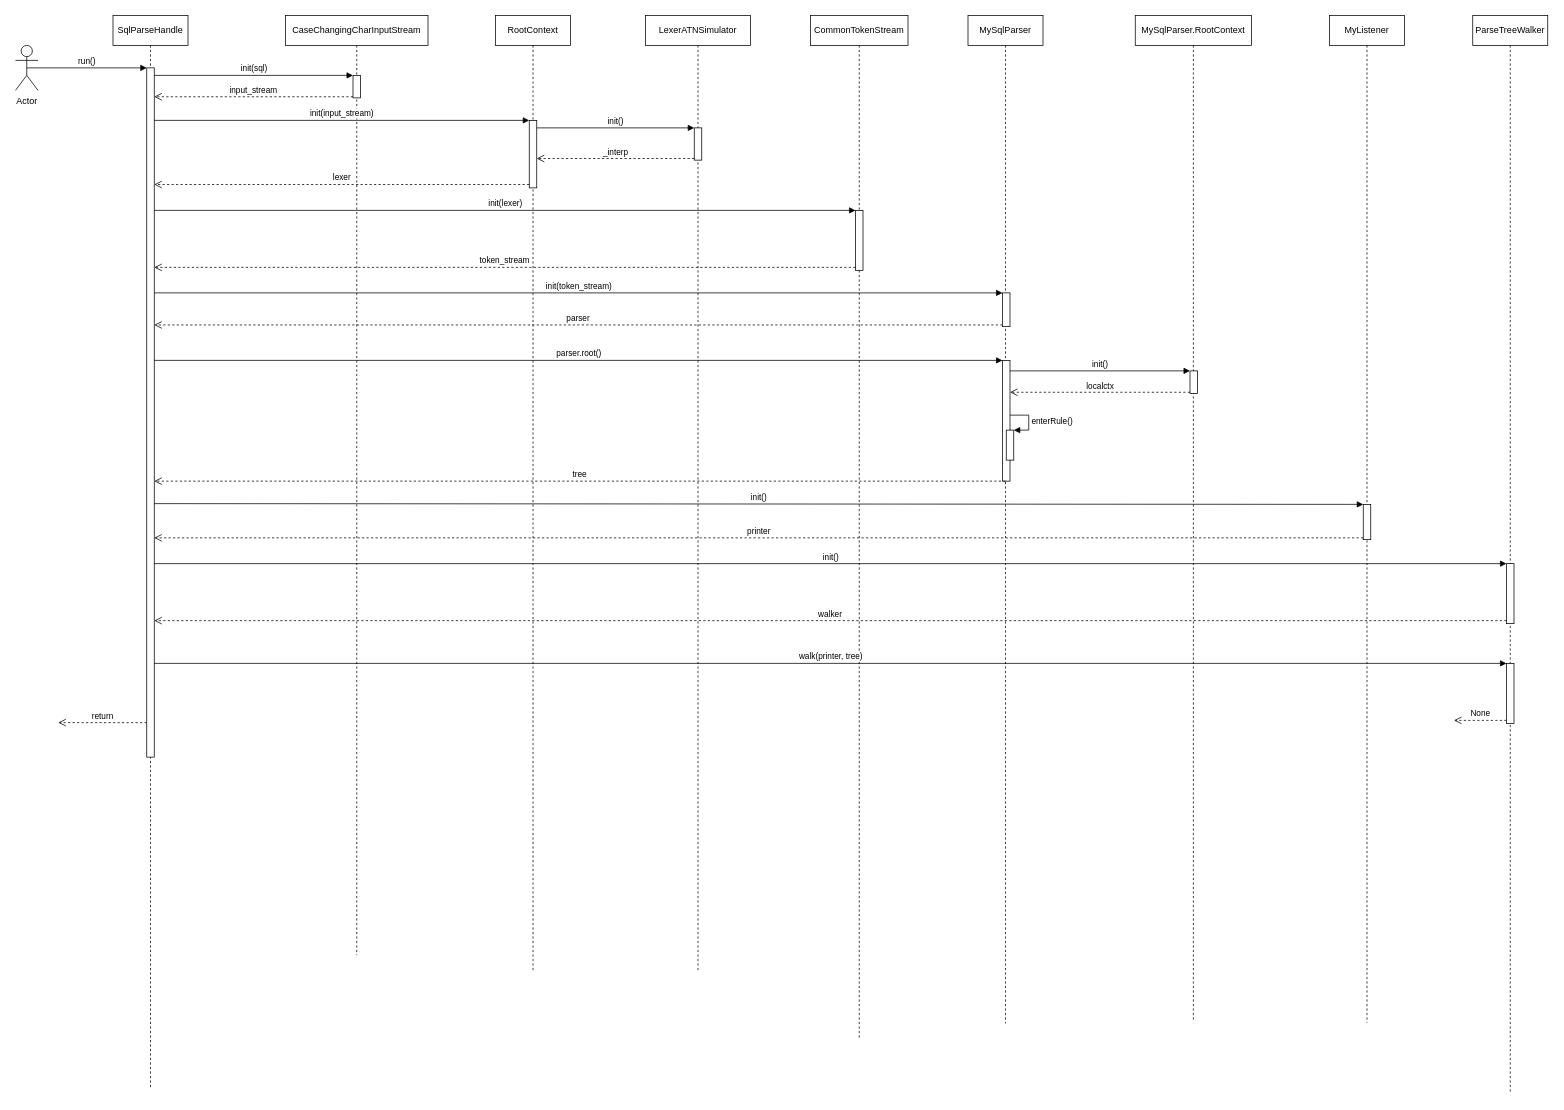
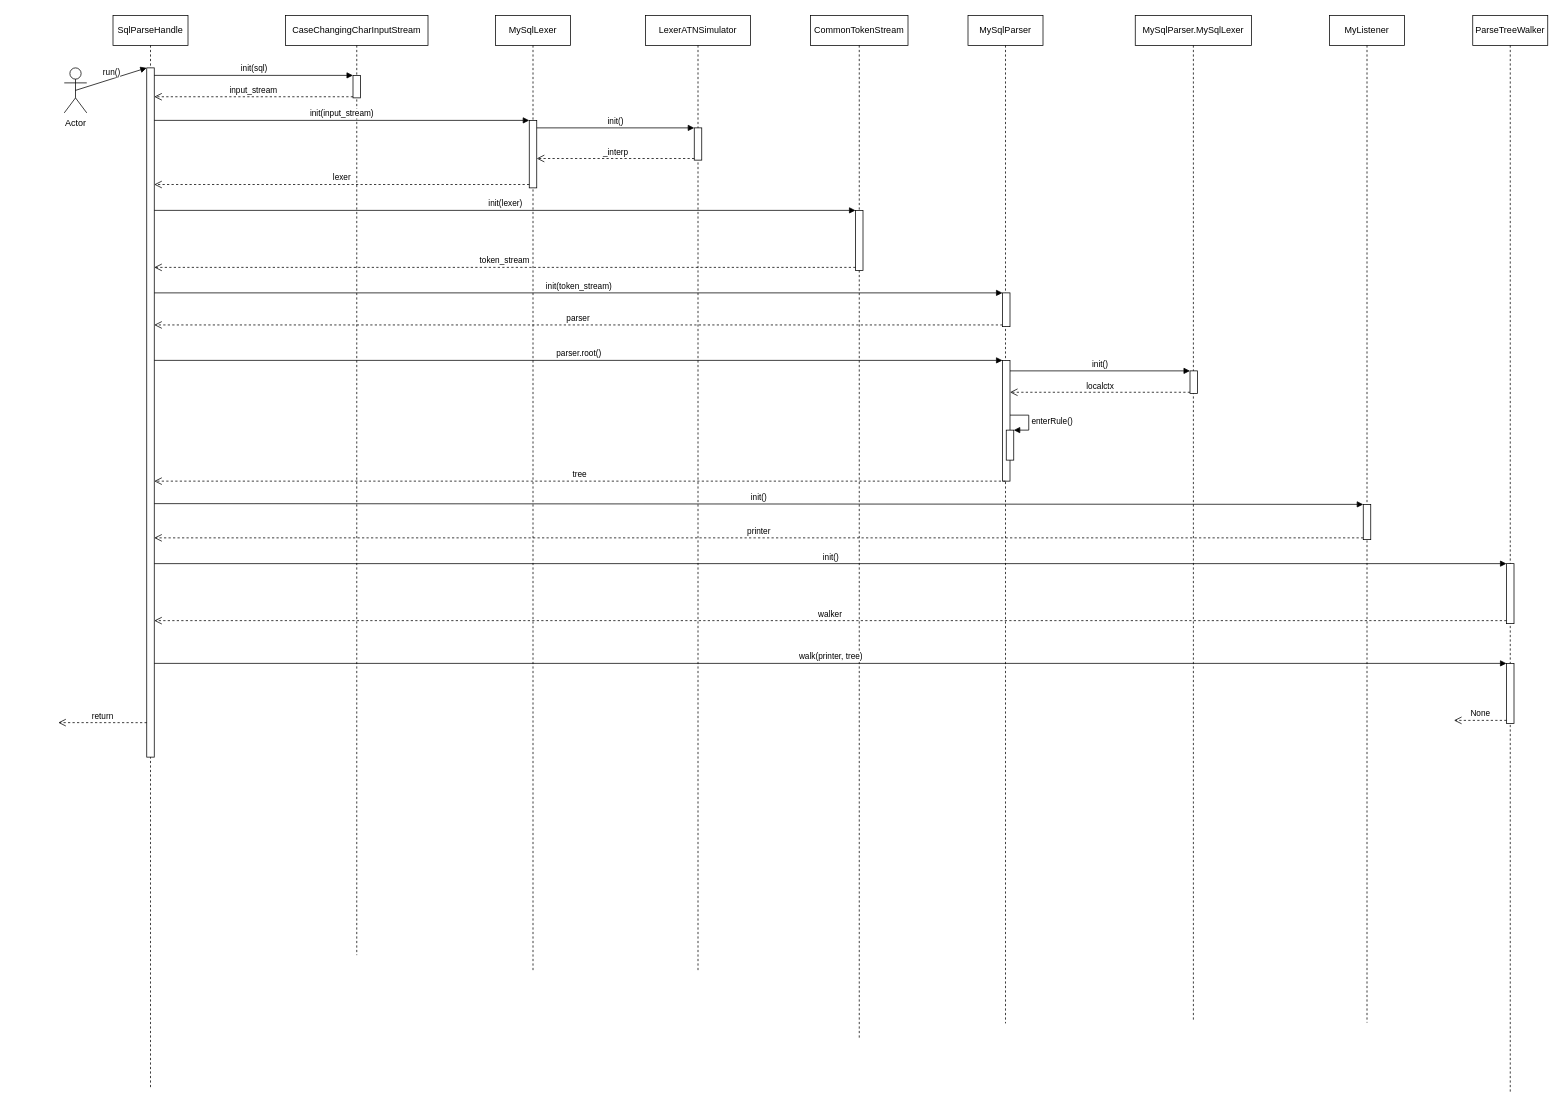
node "RootContext": label "RootContext" -> "MySqlLexer"
node "MySqlParser.RootContext": label "MySqlParser.RootContext" -> "MySqlParser.MySqlLexer"
node "Actor": moved (27, 68) -> (75, 90)
